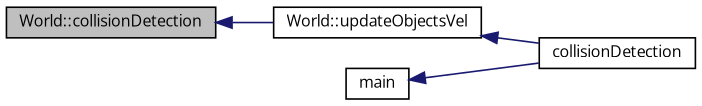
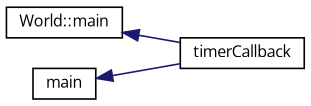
node "World::collisionDetection": removed
node "World::updateObjectsVel": label "World::updateObjectsVel" -> "World::main"
node "collisionDetection": label "collisionDetection" -> "timerCallback"
